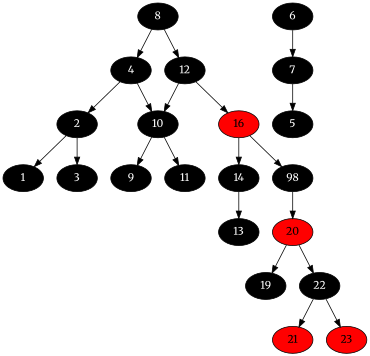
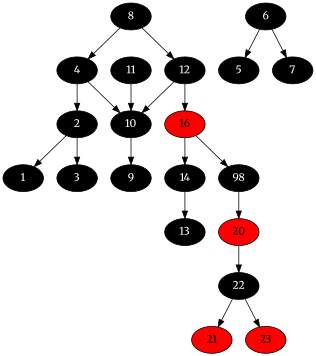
edge "7" -> "5": now "6" -> "5"
edge "10" -> "11": reversed
node "19": removed
